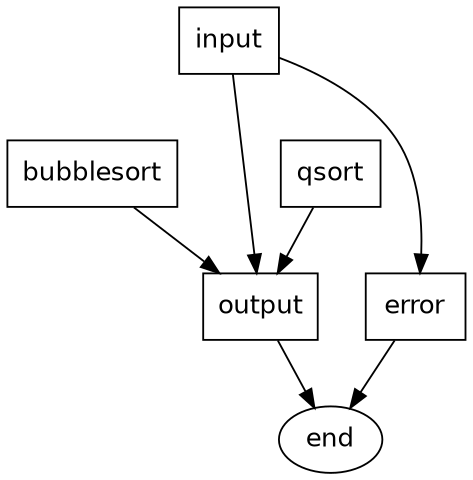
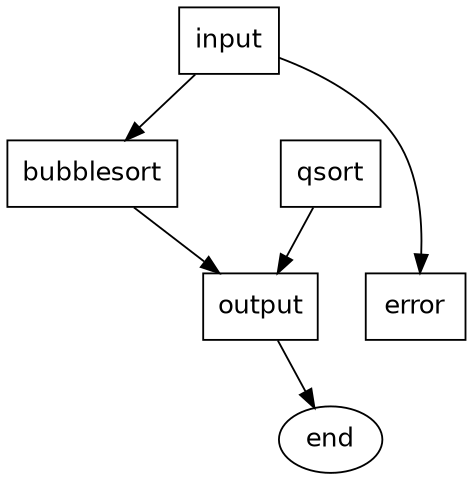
edge "input" -> "output": now "input" -> "bubblesort"
edge "error" -> "end": removed
